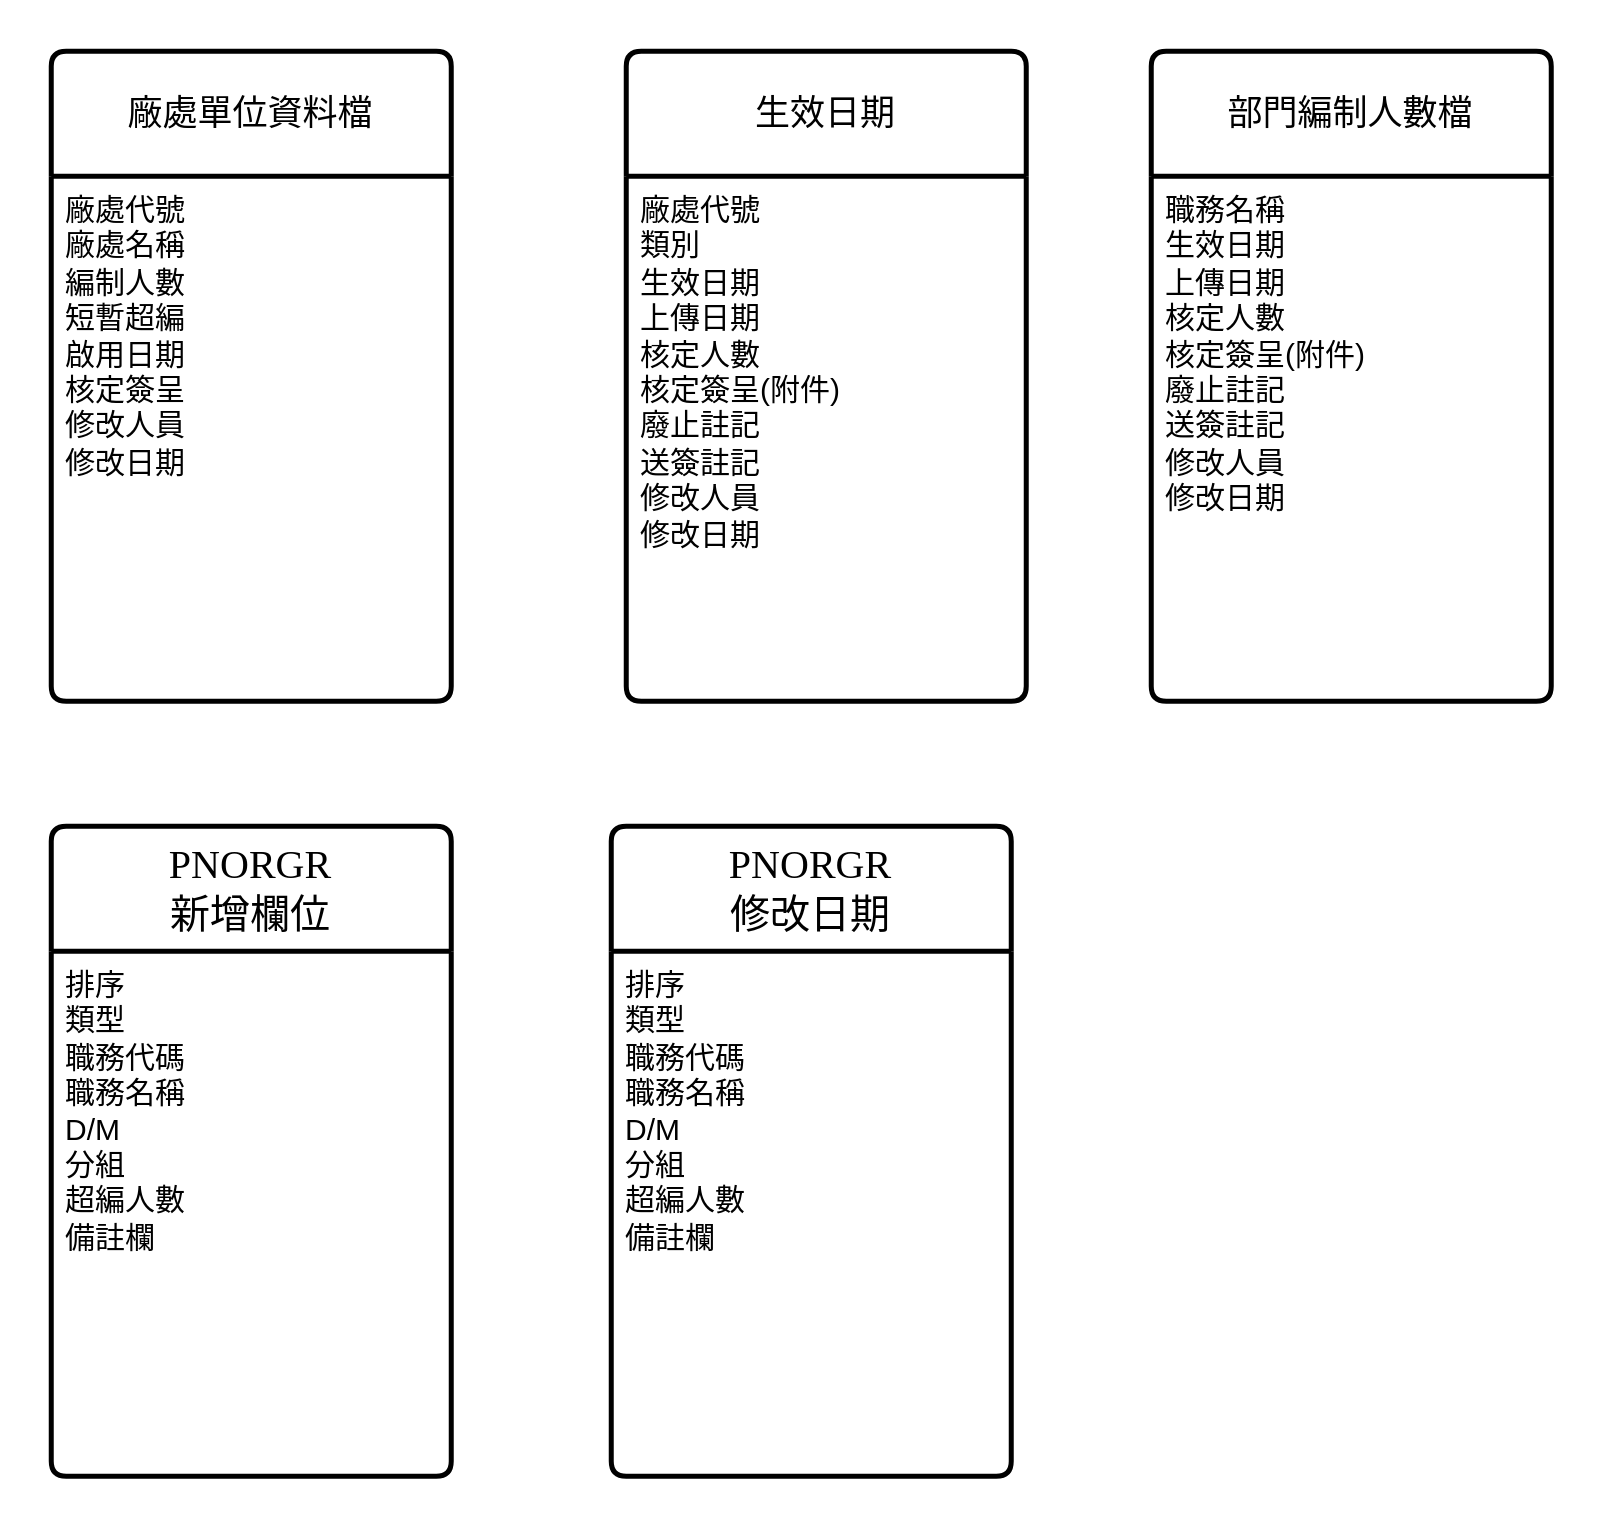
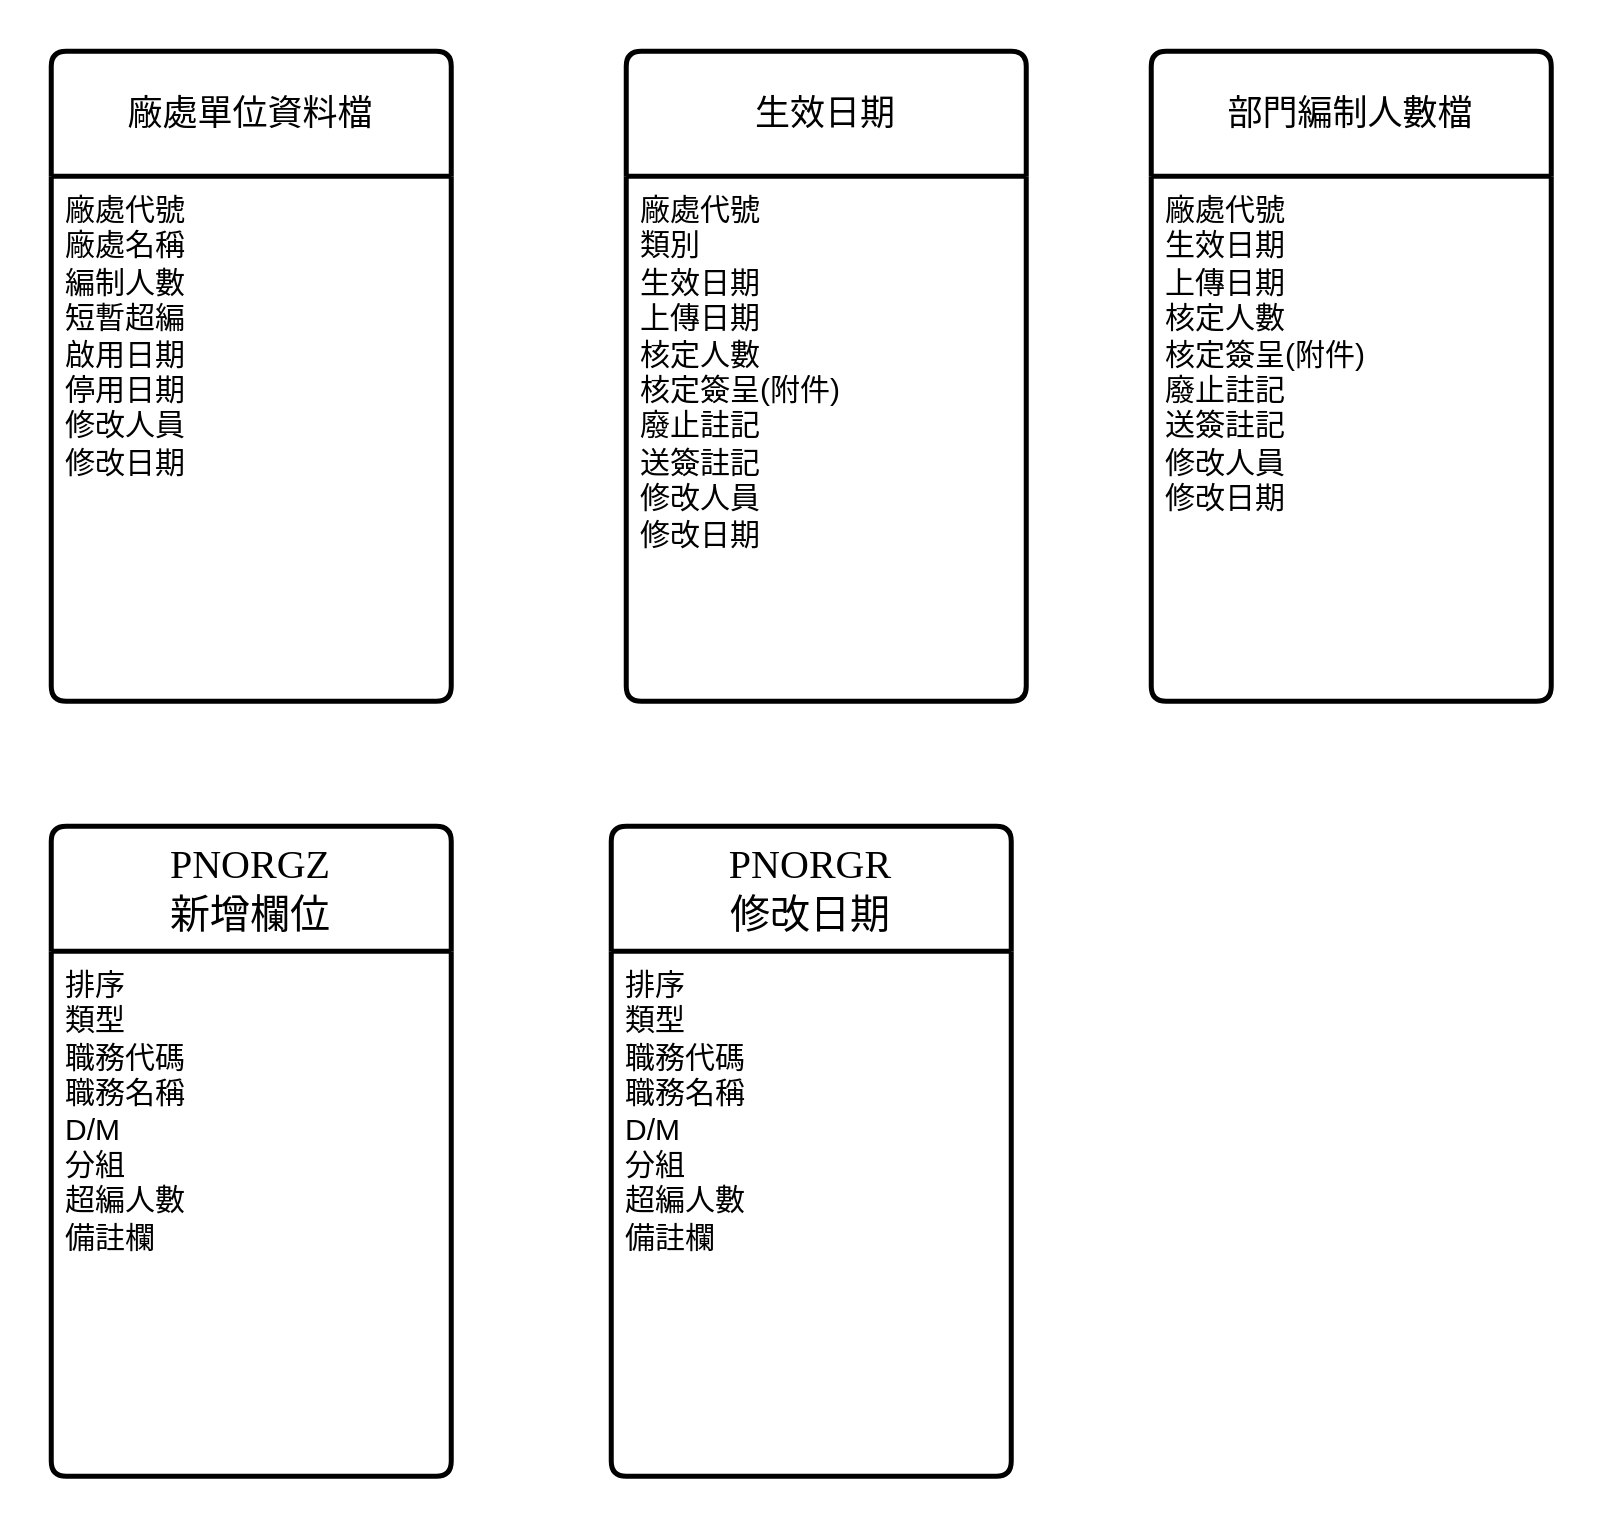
node "廠處代號 廠處名稱 編制人數 短暫超編 啟用日期 核定簽呈 修改人員 修改日期": label "廠處代號 廠處名稱 編制人數 短暫超編 啟用日期 核定簽呈 修改人員 修改日期" -> "廠處代號 廠處名稱 編制人數 短暫超編 啟用日期 停用日期 修改人員 修改日期"
node "職務名稱 生效日期 上傳日期 核定人數 核定簽呈(附件) 廢止註記 送簽註記 修改人員 修改日期": label "職務名稱 生效日期 上傳日期 核定人數 核定簽呈(附件) 廢止註記 送簽註記 修改人員 修改日期" -> "廠處代號 生效日期 上傳日期 核定人數 核定簽呈(附件) 廢止註記 送簽註記 修改人員 修改日期"
node "PNORGR 新增欄位": label "PNORGR 新增欄位" -> "PNORGZ 新增欄位"
